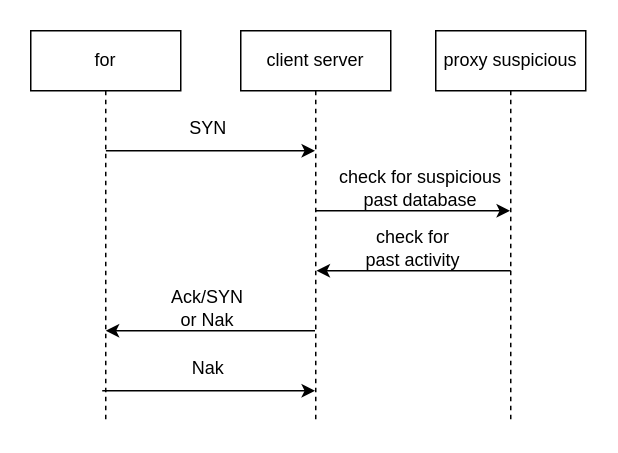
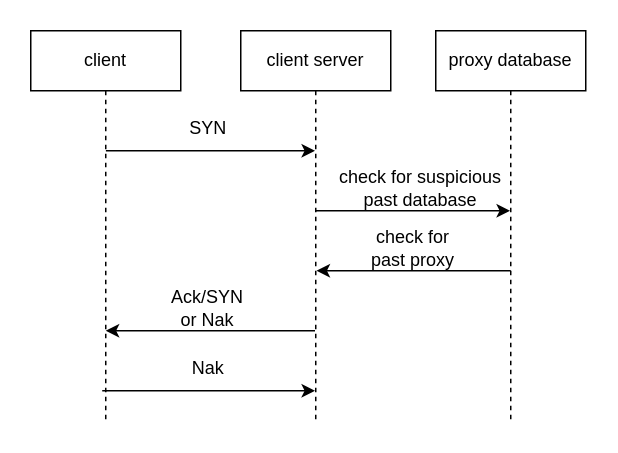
node "for": label "for" -> "client"
node "proxy suspicious": label "proxy suspicious" -> "proxy database"
node "check for past activity": label "check for past activity" -> "check for past proxy"
